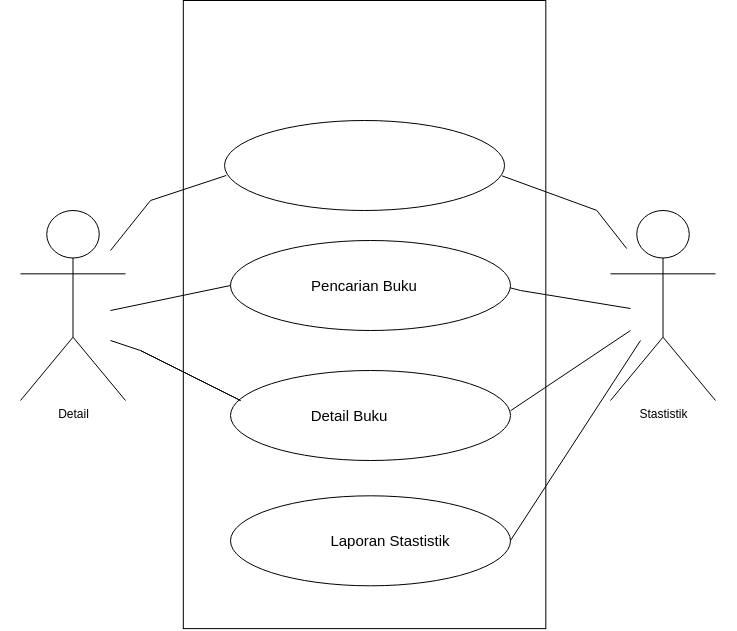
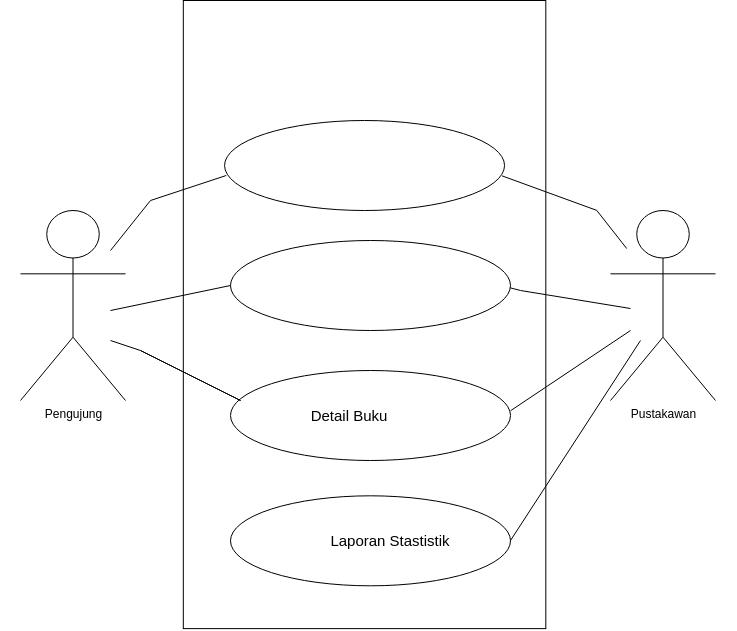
node "Pencarian Buku": removed
node "Detail": label "Detail" -> "Pengujung"
node "Stastistik": label "Stastistik" -> "Pustakawan"
